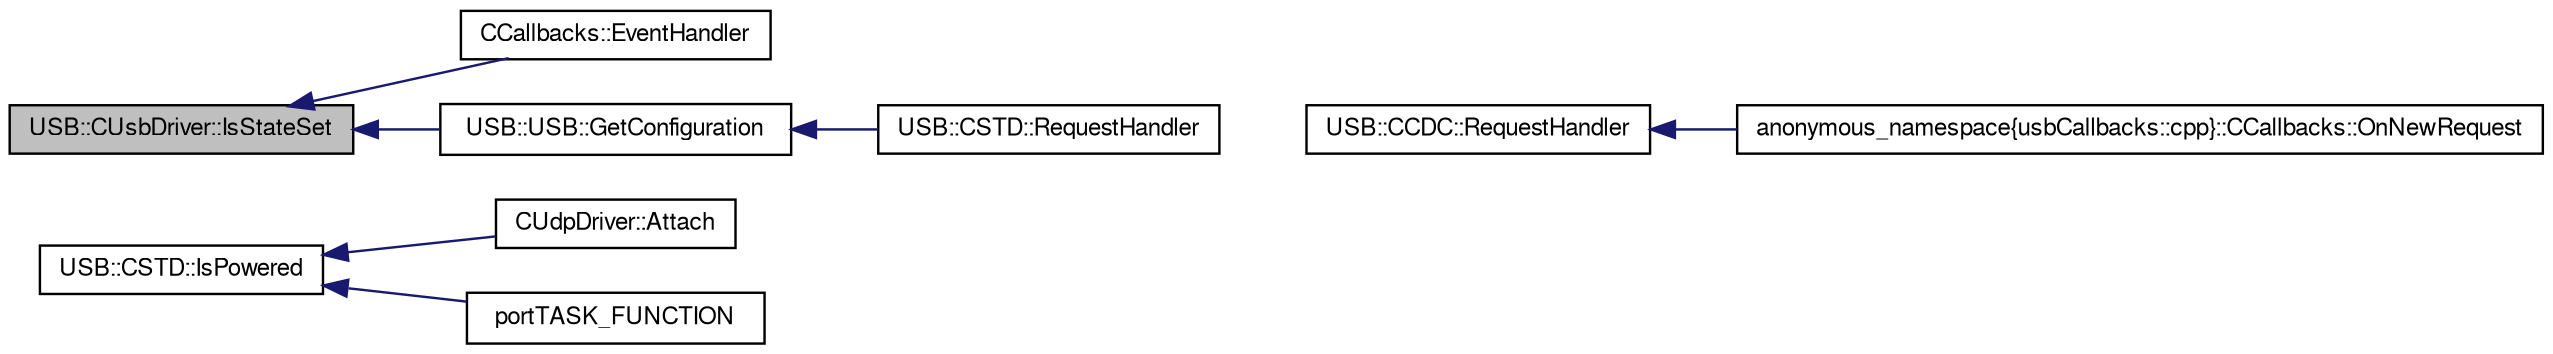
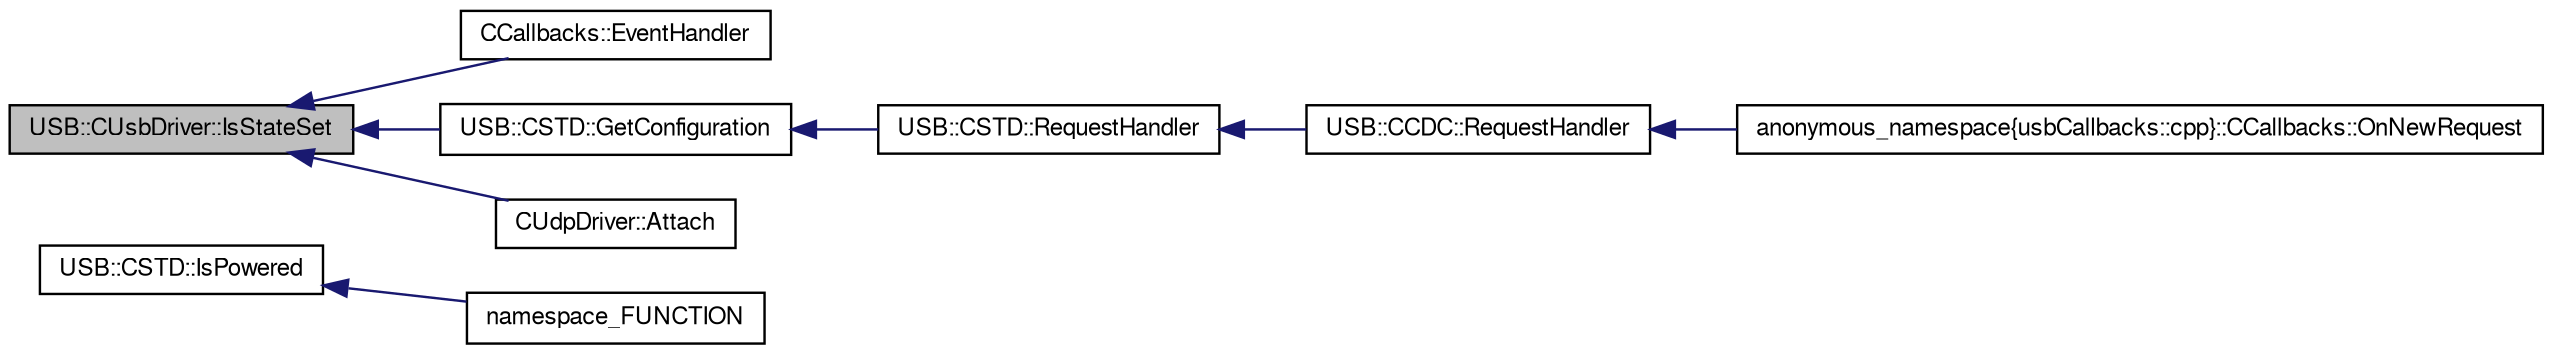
node "USB::USB::GetConfiguration": label "USB::USB::GetConfiguration" -> "USB::CSTD::GetConfiguration"
edge "USB::CCDC::RequestHandler" -> "USB::CSTD::RequestHandler": added
edge "CUdpDriver::Attach" -> "USB::CSTD::IsPowered": now "CUdpDriver::Attach" -> "USB::CUsbDriver::IsStateSet"
node "portTASK_FUNCTION": label "portTASK_FUNCTION" -> "namespace_FUNCTION"
